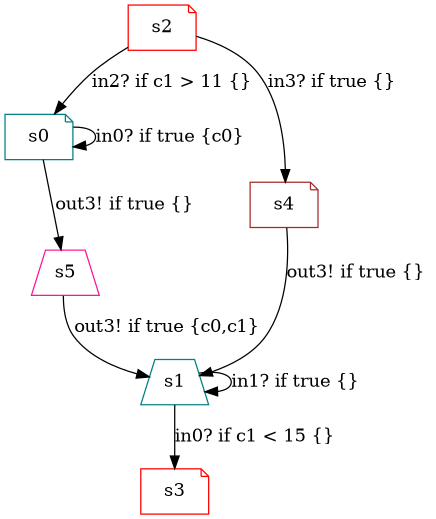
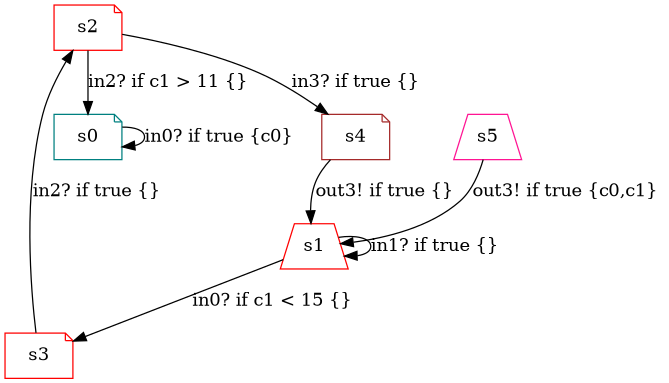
edge "s3" -> "s2": added, label "in2? if true {}"
edge "s0" -> "s5": removed, label "out3! if true {}"
node "s1": color teal -> red
